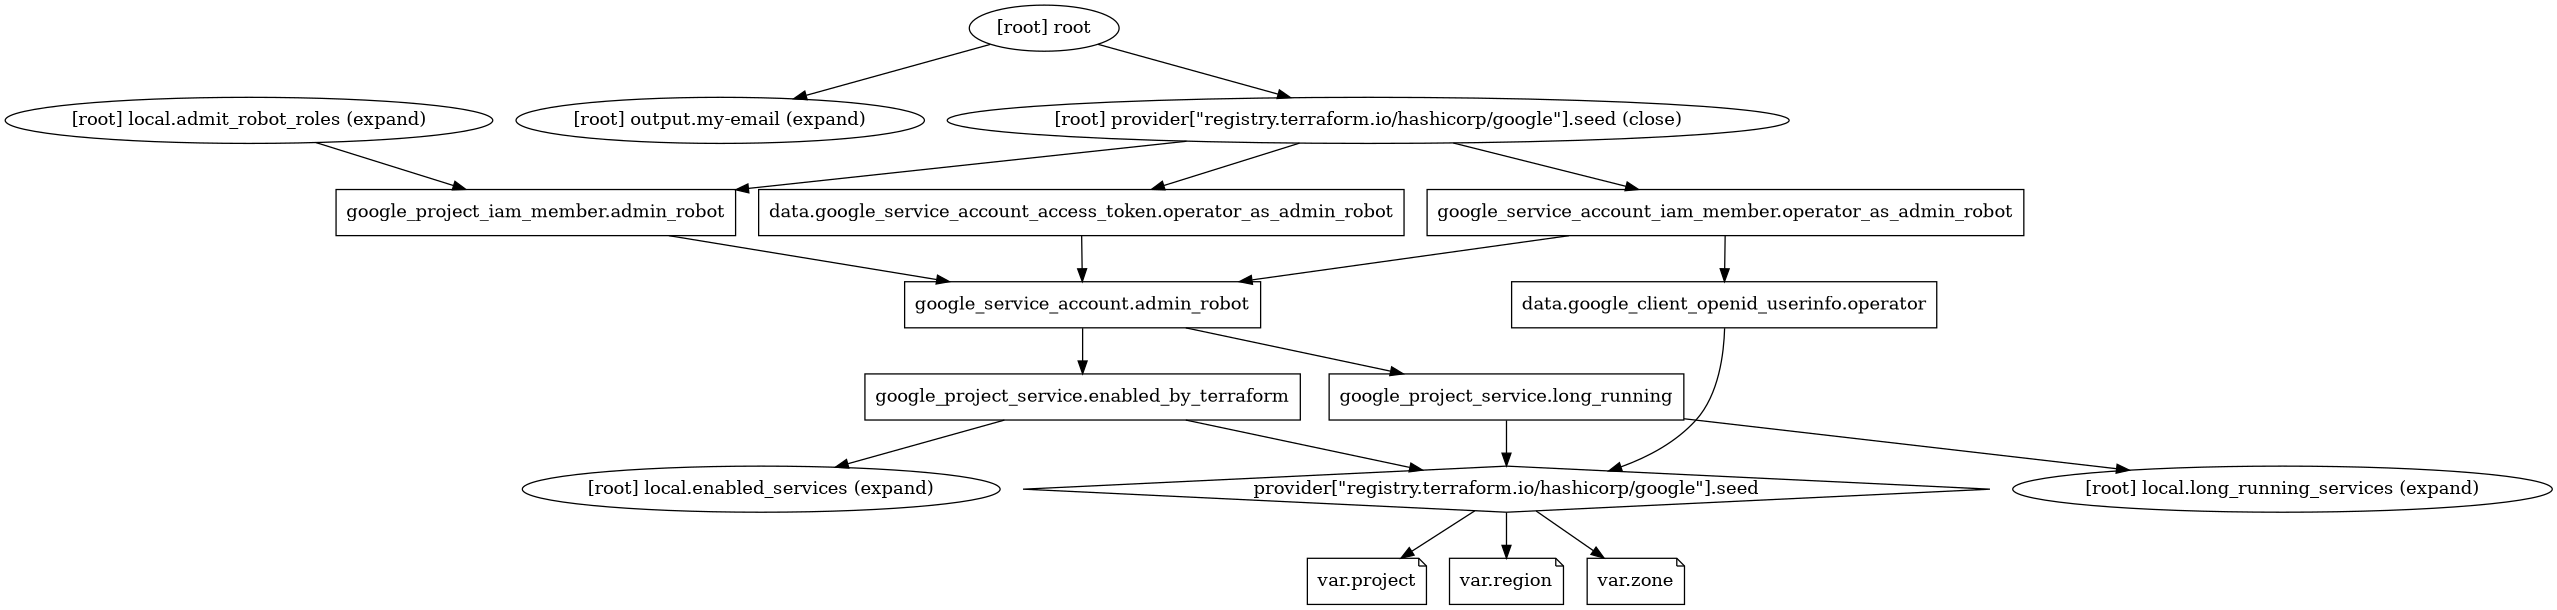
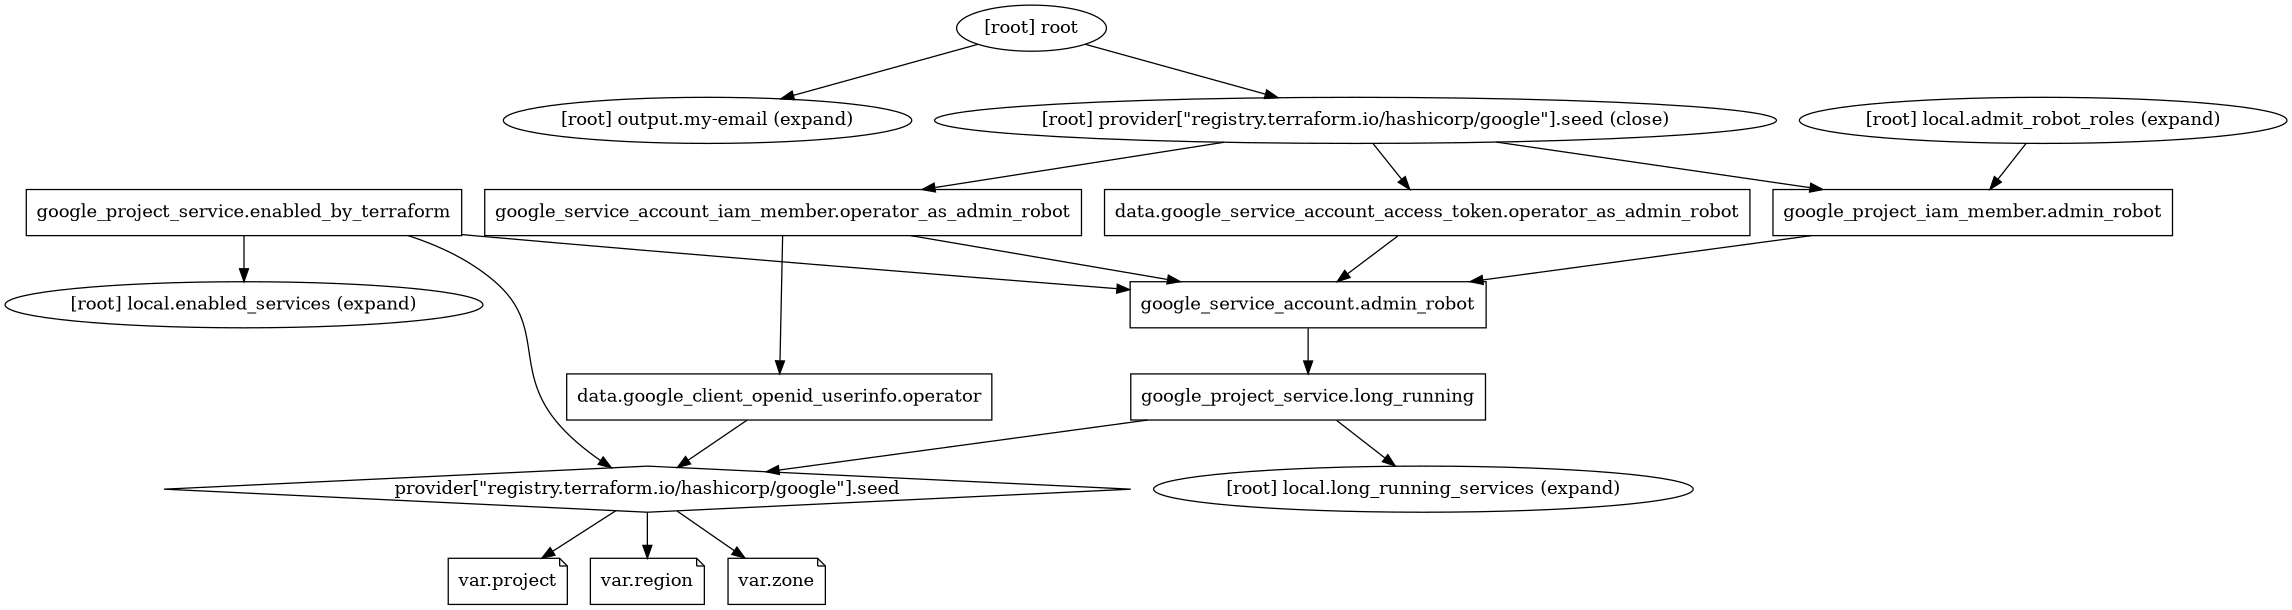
edge "google_service_account.admin_robot" -> "google_project_service.enabled_by_terraform": reversed
